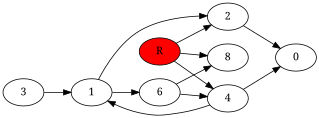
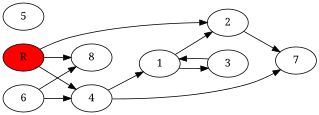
node "5": added
node "0": label "0" -> "7"
edge "1" -> "6": now "1" -> "3"
